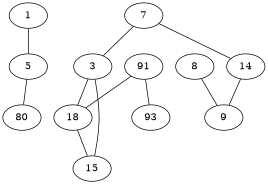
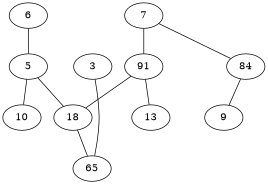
node "1": label "1" -> "6"
edge "7" -- "3": now "7" -- "91"
node "8": removed
node "14": label "14" -> "84"
edge "3" -- "18": now "5" -- "18"
node "80": label "80" -> "10"
node "93": label "93" -> "13"
node "15": label "15" -> "65"
